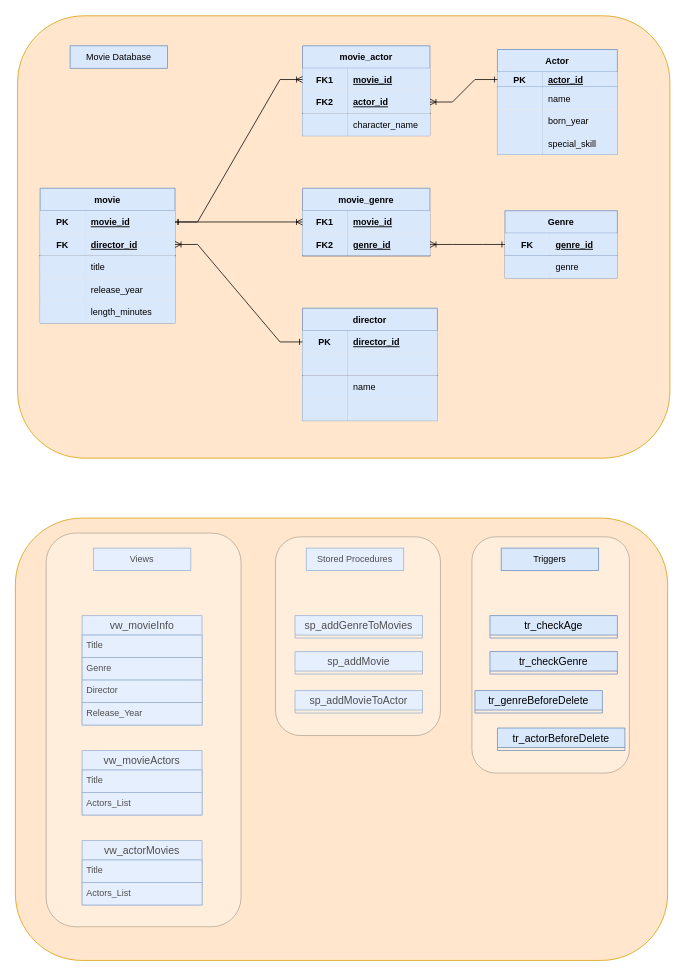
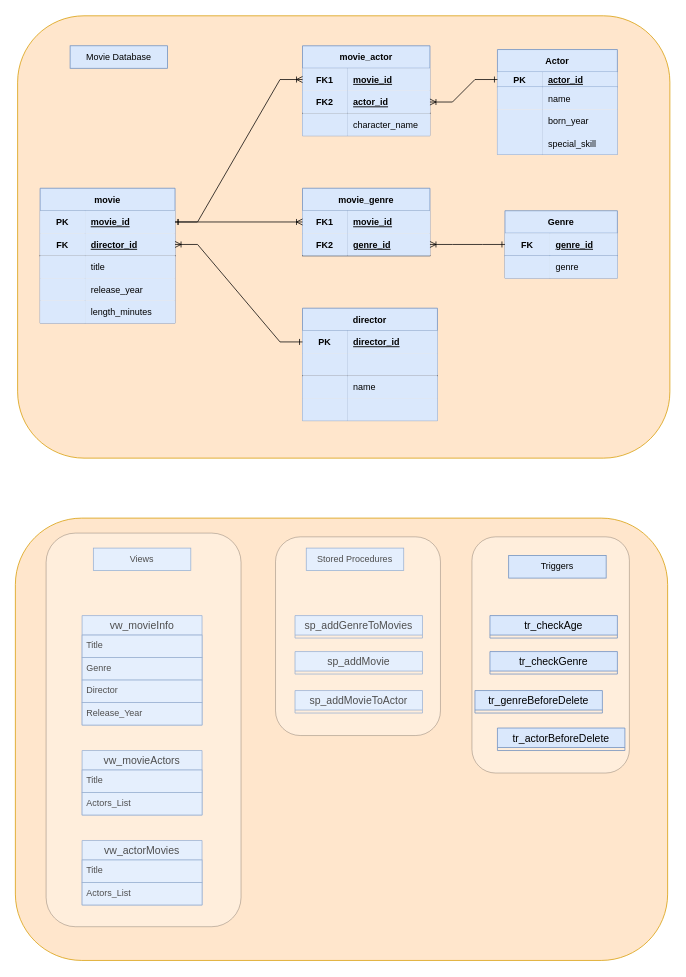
node "Triggers": moved (550, 559) -> (558, 567)
